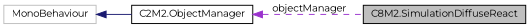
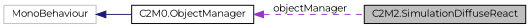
node "C2M2.ObjectManager": label "C2M2.ObjectManager" -> "C2M0.ObjectManager"
node "C8M2.SimulationDiffuseReact": label "C8M2.SimulationDiffuseReact" -> "C2M2.SimulationDiffuseReact"
